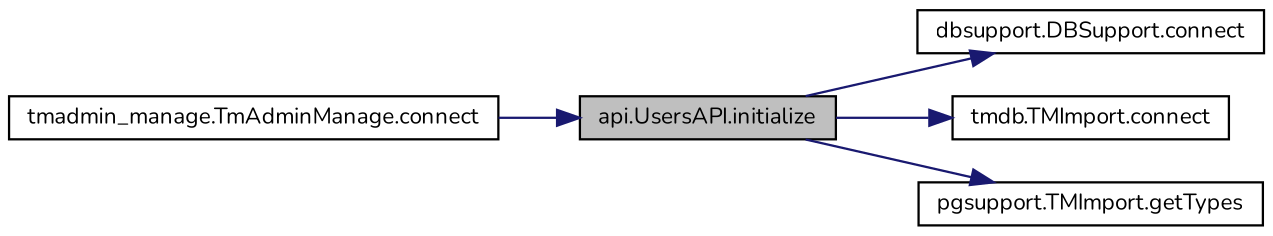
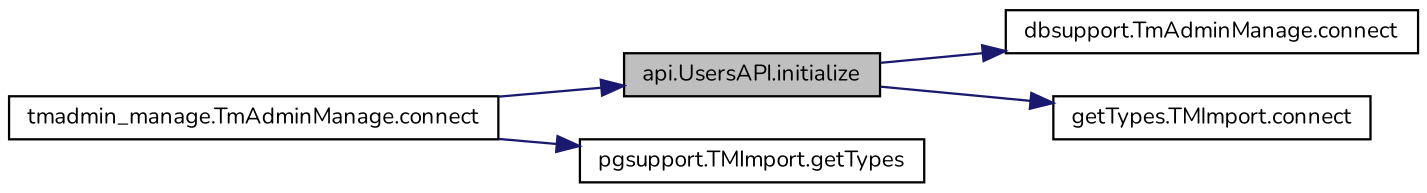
node "dbsupport.DBSupport.connect": label "dbsupport.DBSupport.connect" -> "dbsupport.TmAdminManage.connect"
node "tmdb.TMImport.connect": label "tmdb.TMImport.connect" -> "getTypes.TMImport.connect"
edge "api.UsersAPI.initialize" -> "pgsupport.TMImport.getTypes": now "tmadmin_manage.TmAdminManage.connect" -> "pgsupport.TMImport.getTypes"
